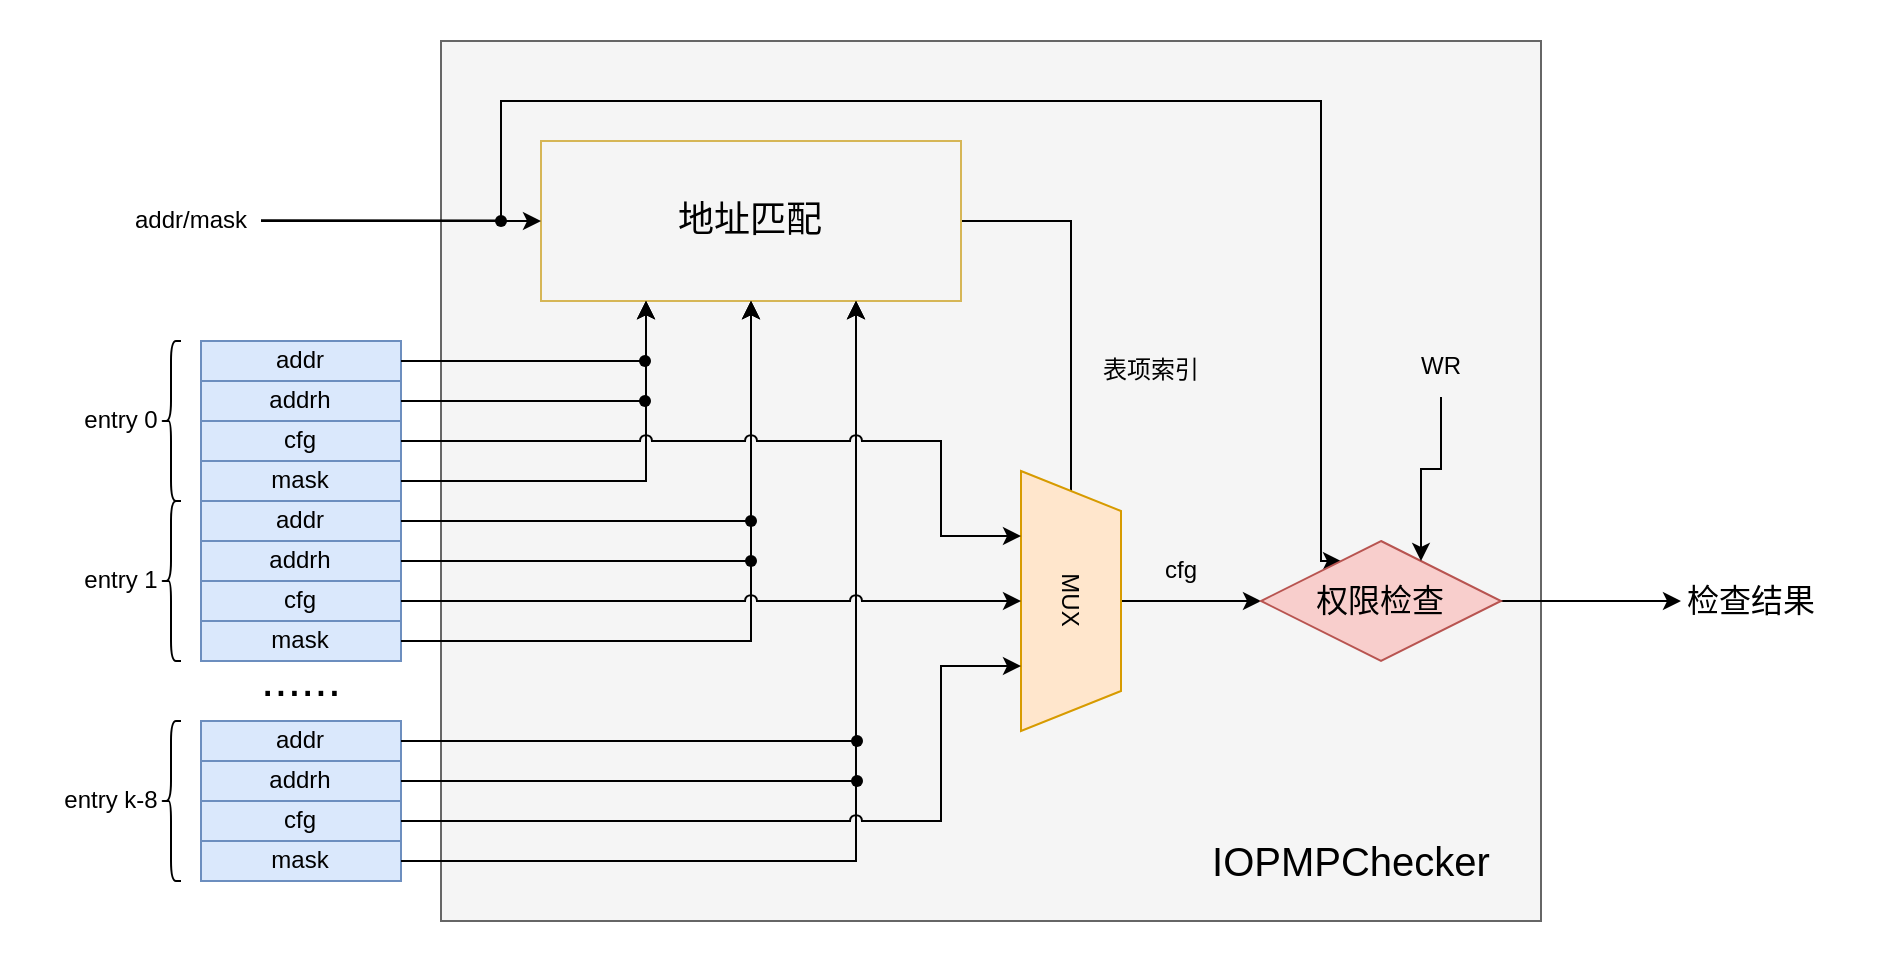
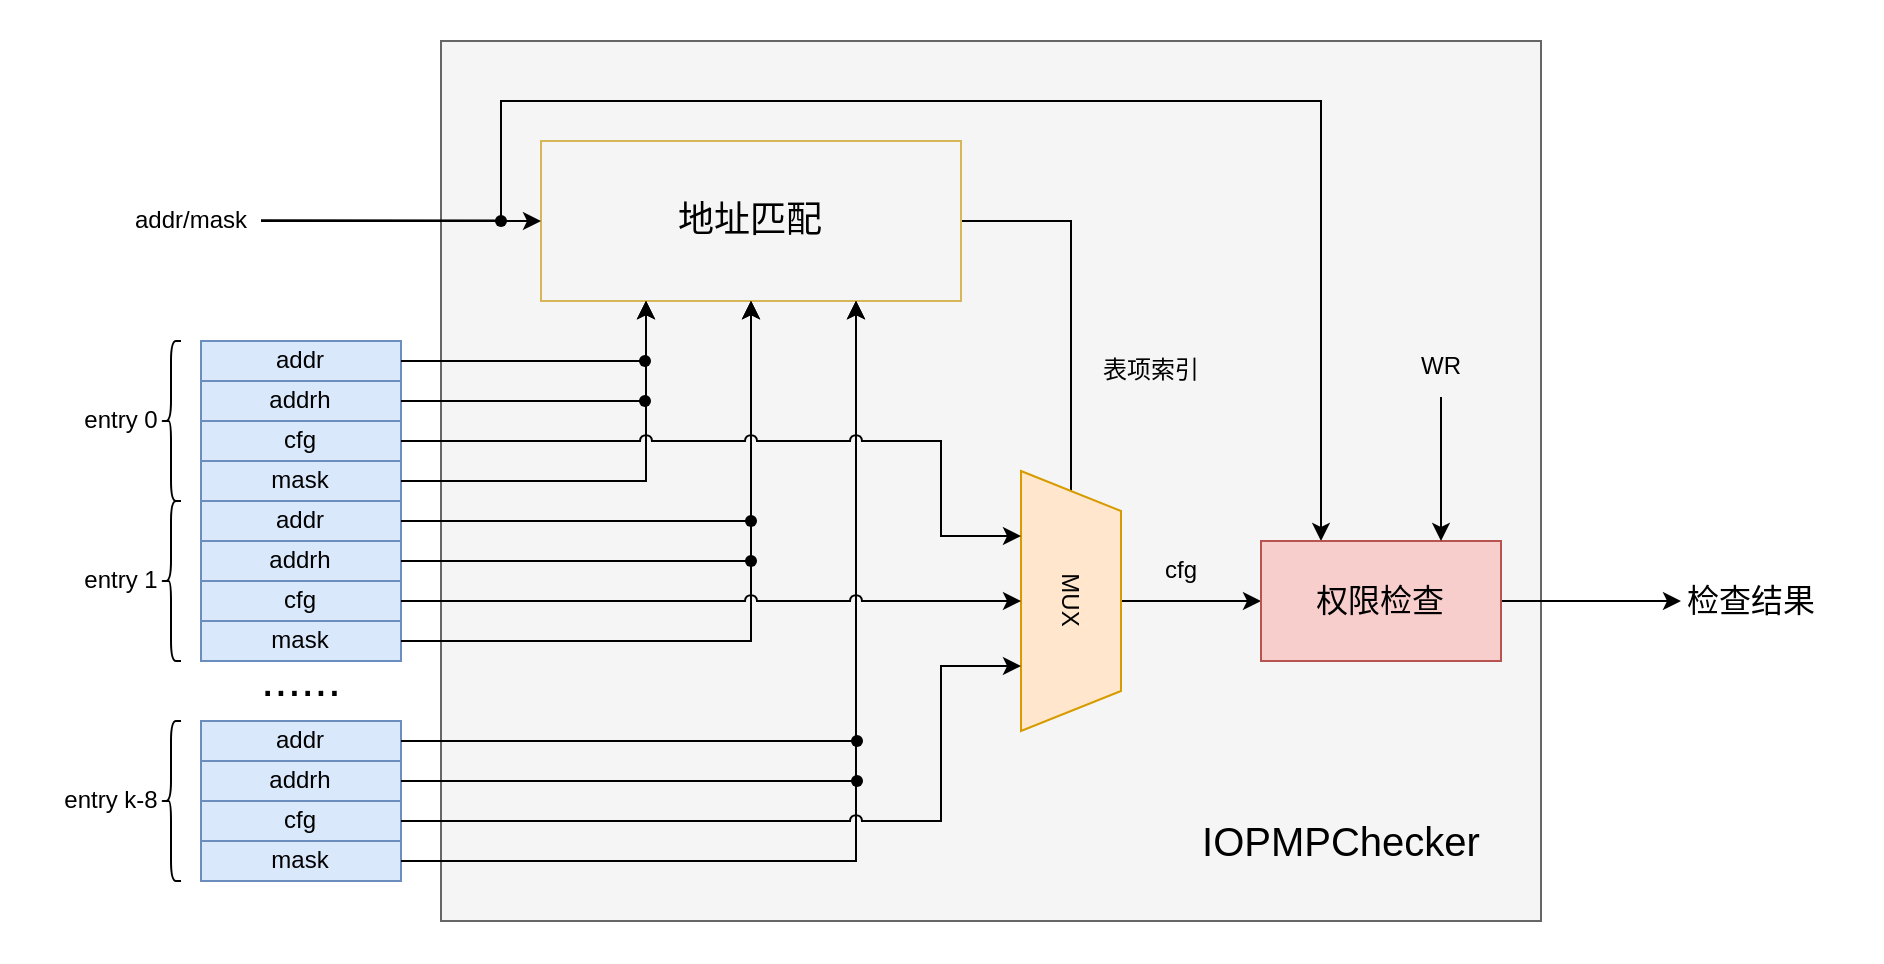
node "权限检查": shape diamond -> rectangle
node "IOPMPChecker": moved (1351, 861) -> (1341, 841)
